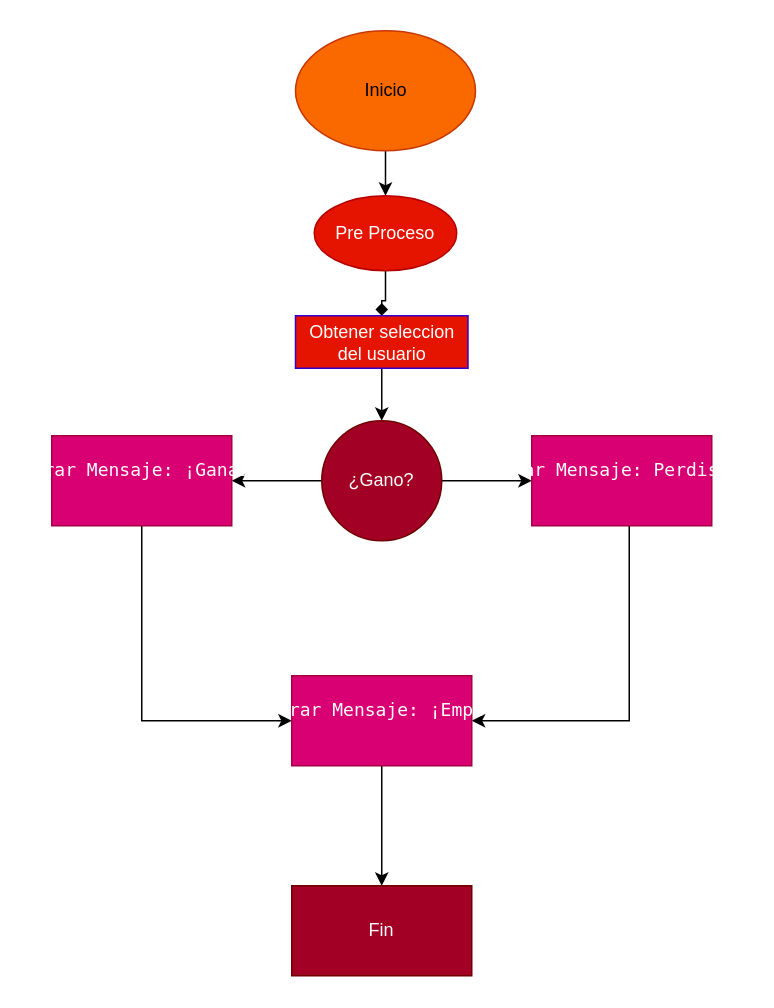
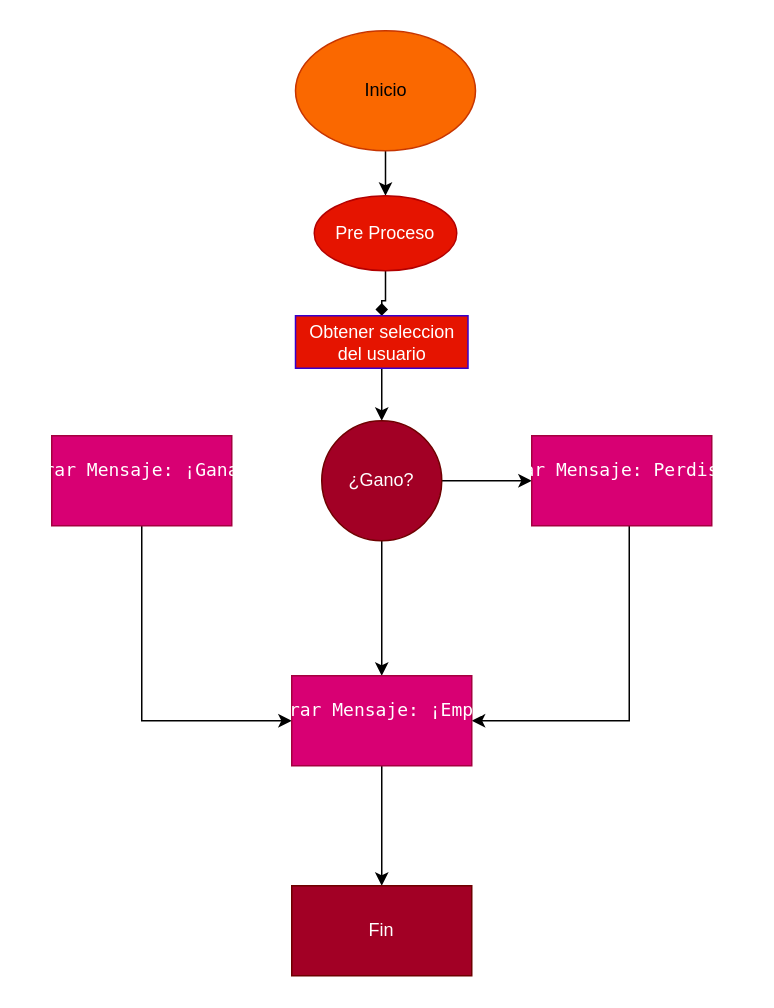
edge "¿Gano?" -> "Mostrar Mensaje: ¡Ganaste!": now "¿Gano?" -> "Mostrar Mensaje: ¡Empate!"
